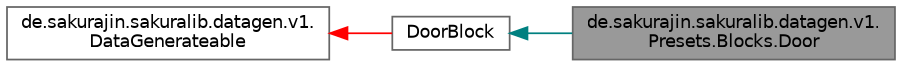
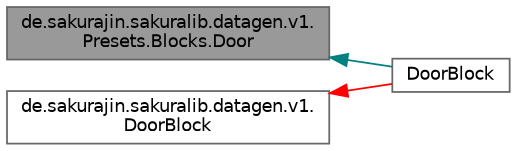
node "de.sakurajin.sakuralib.datagen.v1. DataGenerateable": label "de.sakurajin.sakuralib.datagen.v1. DataGenerateable" -> "de.sakurajin.sakuralib.datagen.v1. DoorBlock"
edge "de.sakurajin.sakuralib.datagen.v1. Presets.Blocks.Door" -> "DoorBlock": reversed
